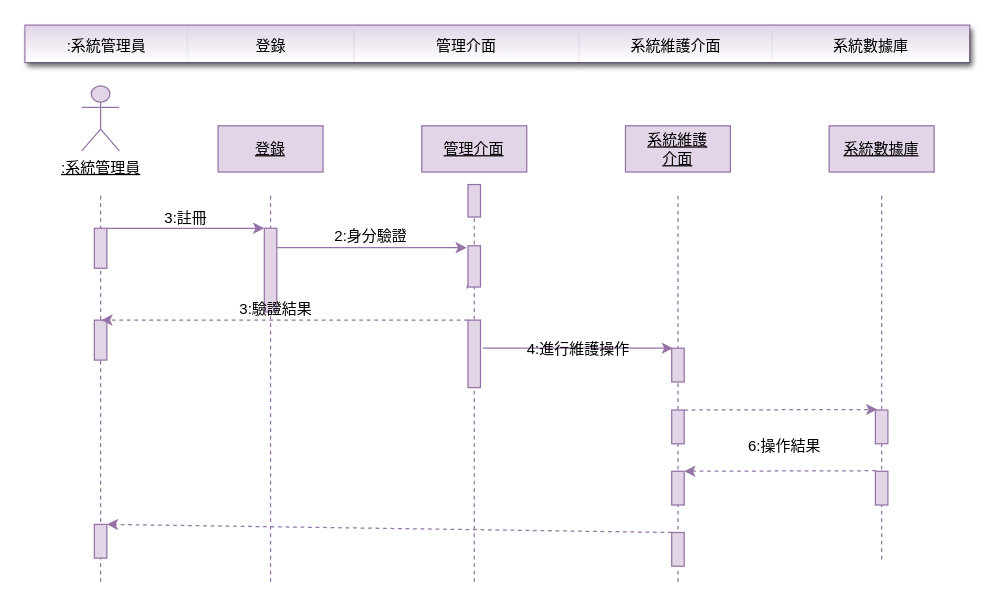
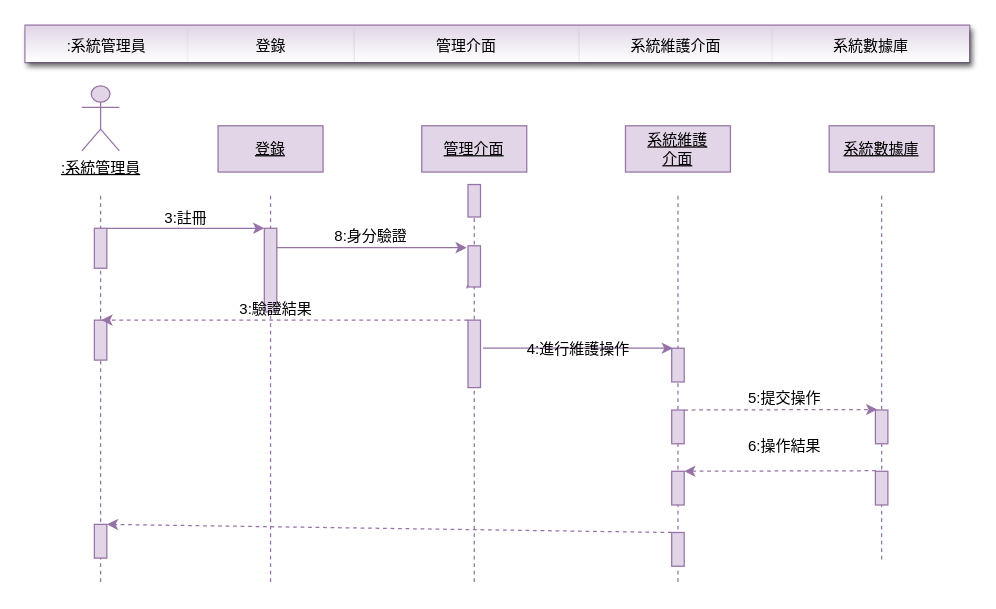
node "2:身分驗證": label "2:身分驗證" -> "8:身分驗證"
node "5:提交操作": added
